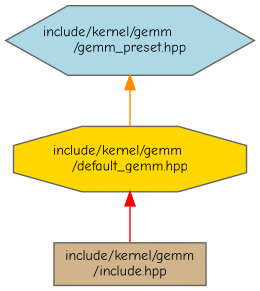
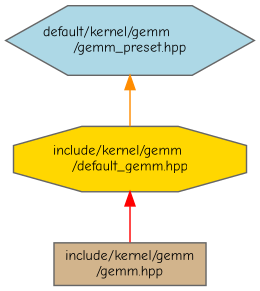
node "include/kernel/gemm /gemm_preset.hpp": label "include/kernel/gemm /gemm_preset.hpp" -> "default/kernel/gemm /gemm_preset.hpp"
node "include/kernel/gemm /include.hpp": label "include/kernel/gemm /include.hpp" -> "include/kernel/gemm /gemm.hpp"
